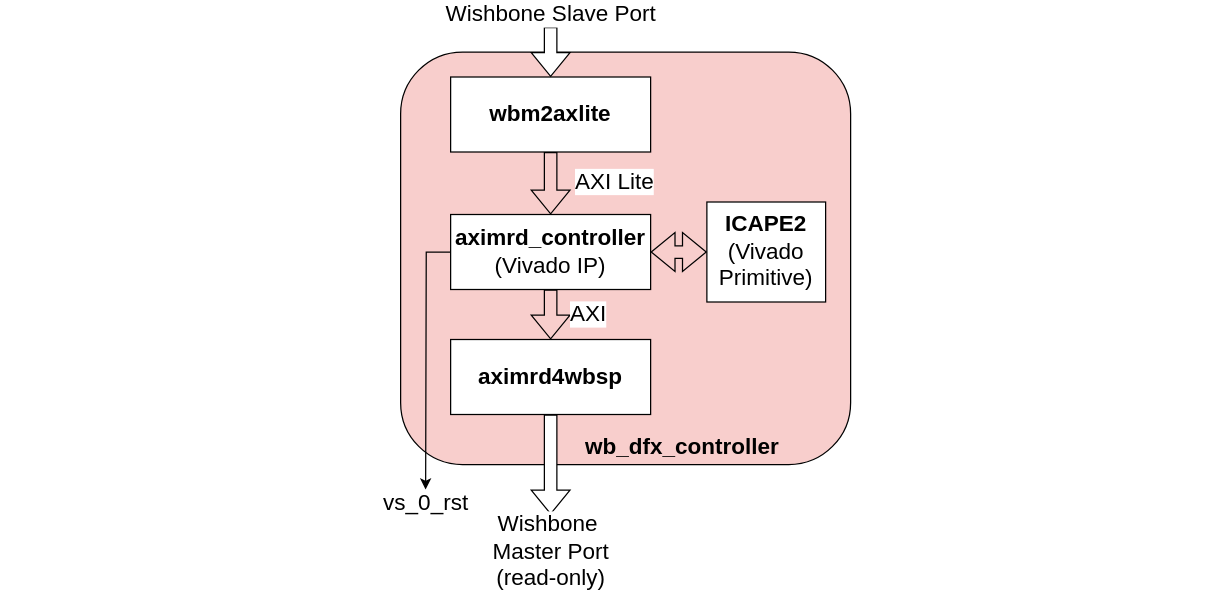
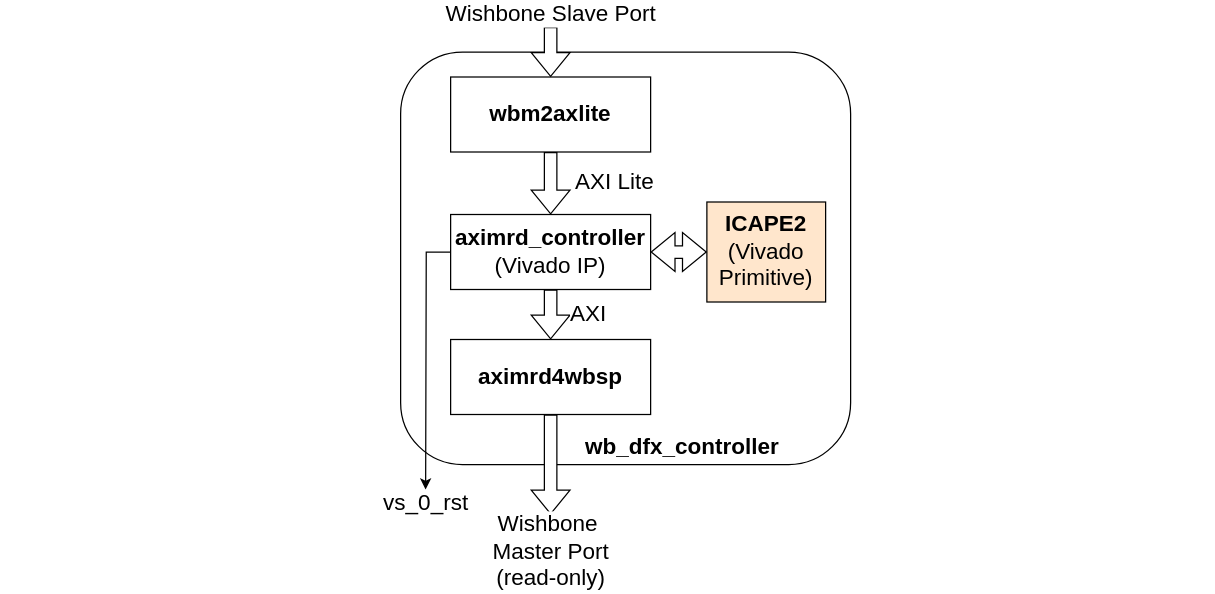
node "ICAPE2 (Vivado Primitive)": fillcolor #ffffff -> #ffe6cc
node "wb_dfx_controller": fillcolor #f8cecc -> #ffffff
